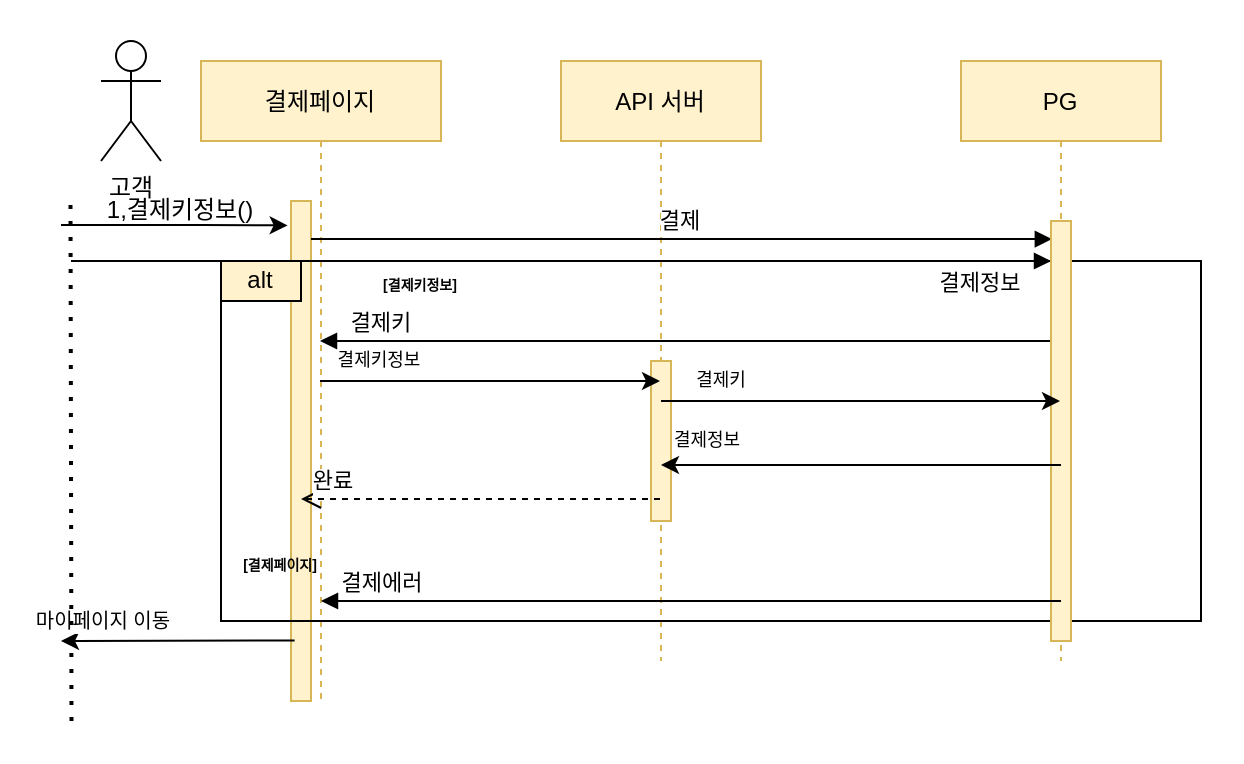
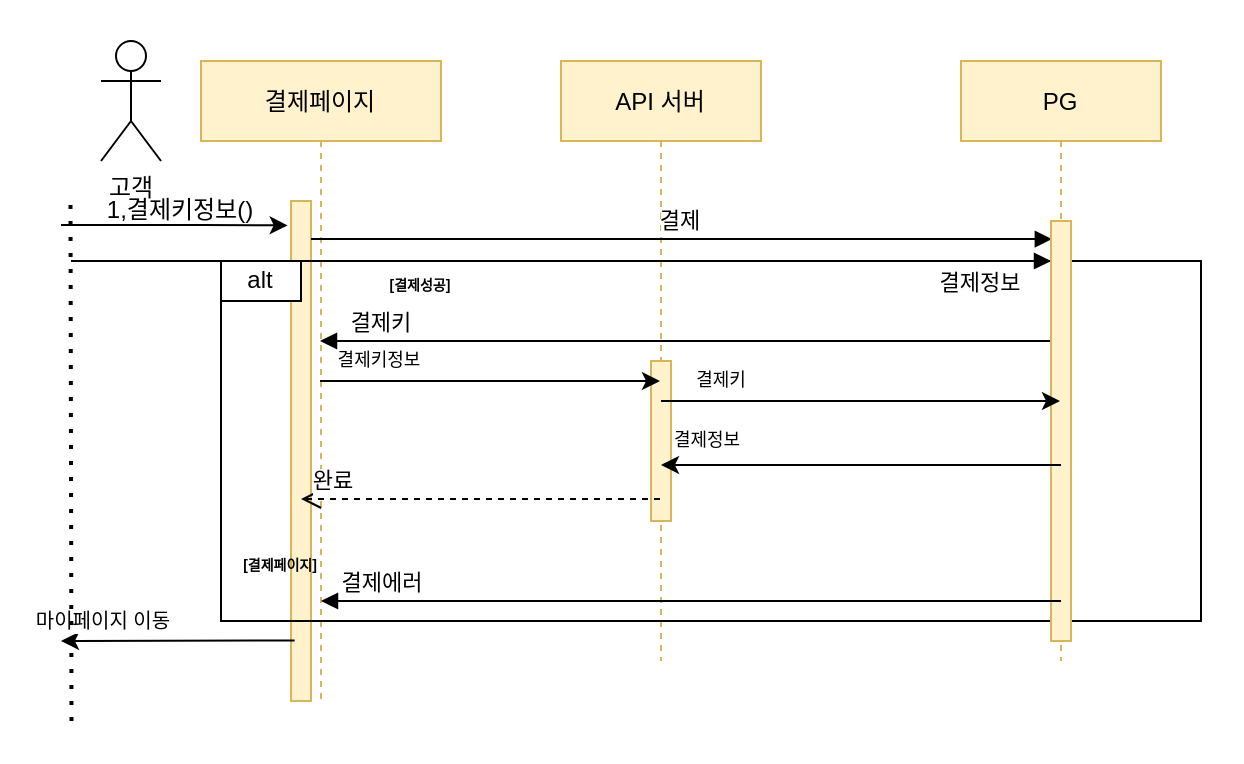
node "alt": fillcolor #fff2cc -> #ffffff
node "[결제키정보]": label "[결제키정보]" -> "[결제성공]"
